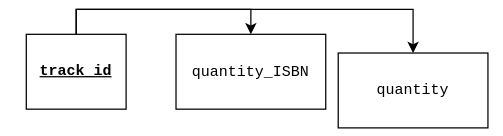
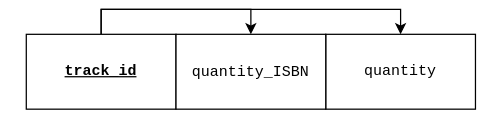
node "track_id": size 100x75 -> 150x75
node "quantity": moved (413, 91) -> (401, 72)
